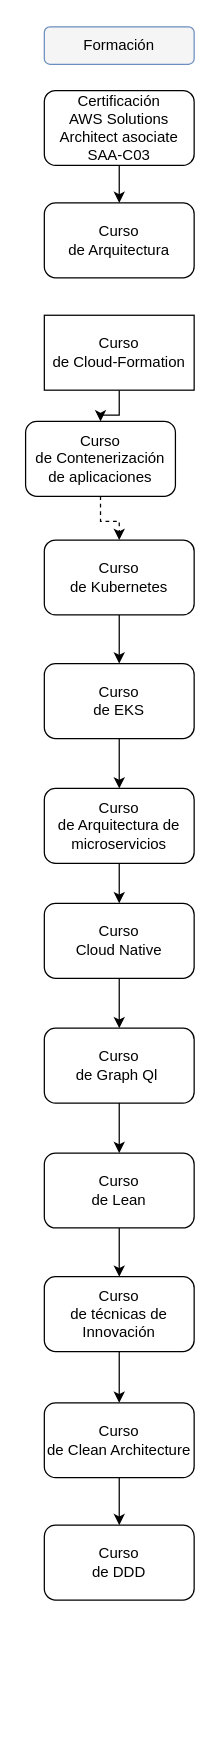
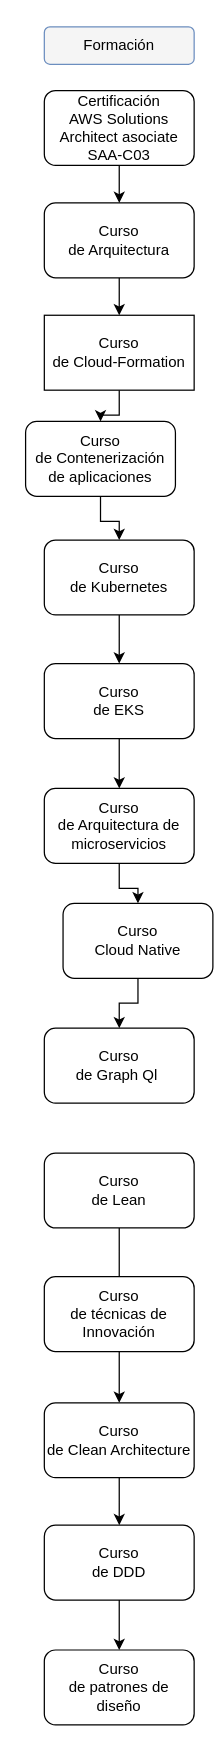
edge "Curso de Arquitectura" -> "Curso de Cloud-Formation": added
edge "Curso de Contenerización de aplicaciones" -> "Curso de Kubernetes": style dashed -> solid
node "Curso Cloud Native": moved (119, 941) -> (138, 941)
edge "Curso de Graph Ql" -> "Curso de Lean": removed
edge "Curso de Lean" -> "Curso de técnicas de Innovación": arrowhead classic -> none
edge "Curso de DDD" -> "Curso de patrones de diseño": added
node "Curso de patrones de diseño": added
